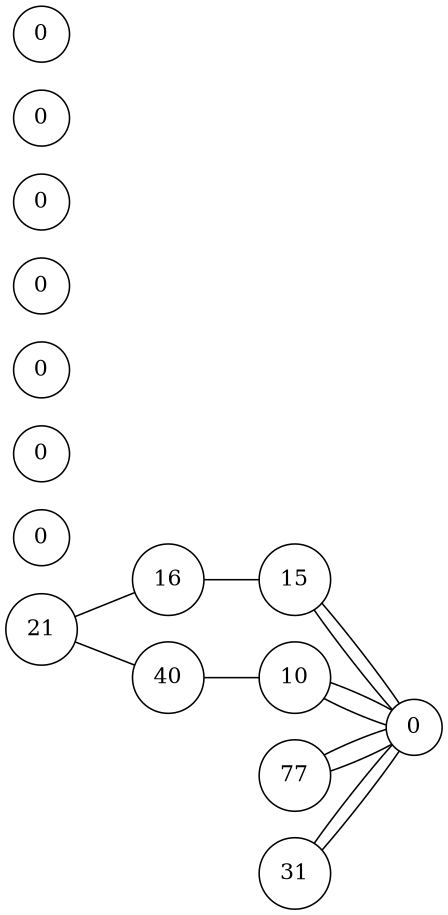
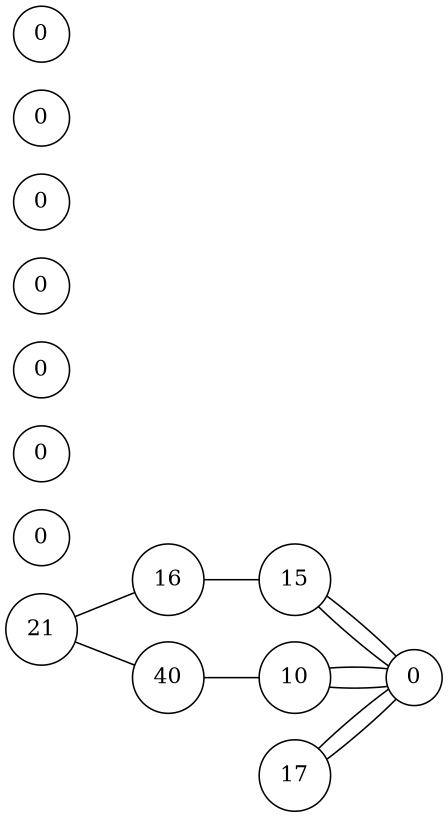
node "77": label "77" -> "17"
node "31": removed
